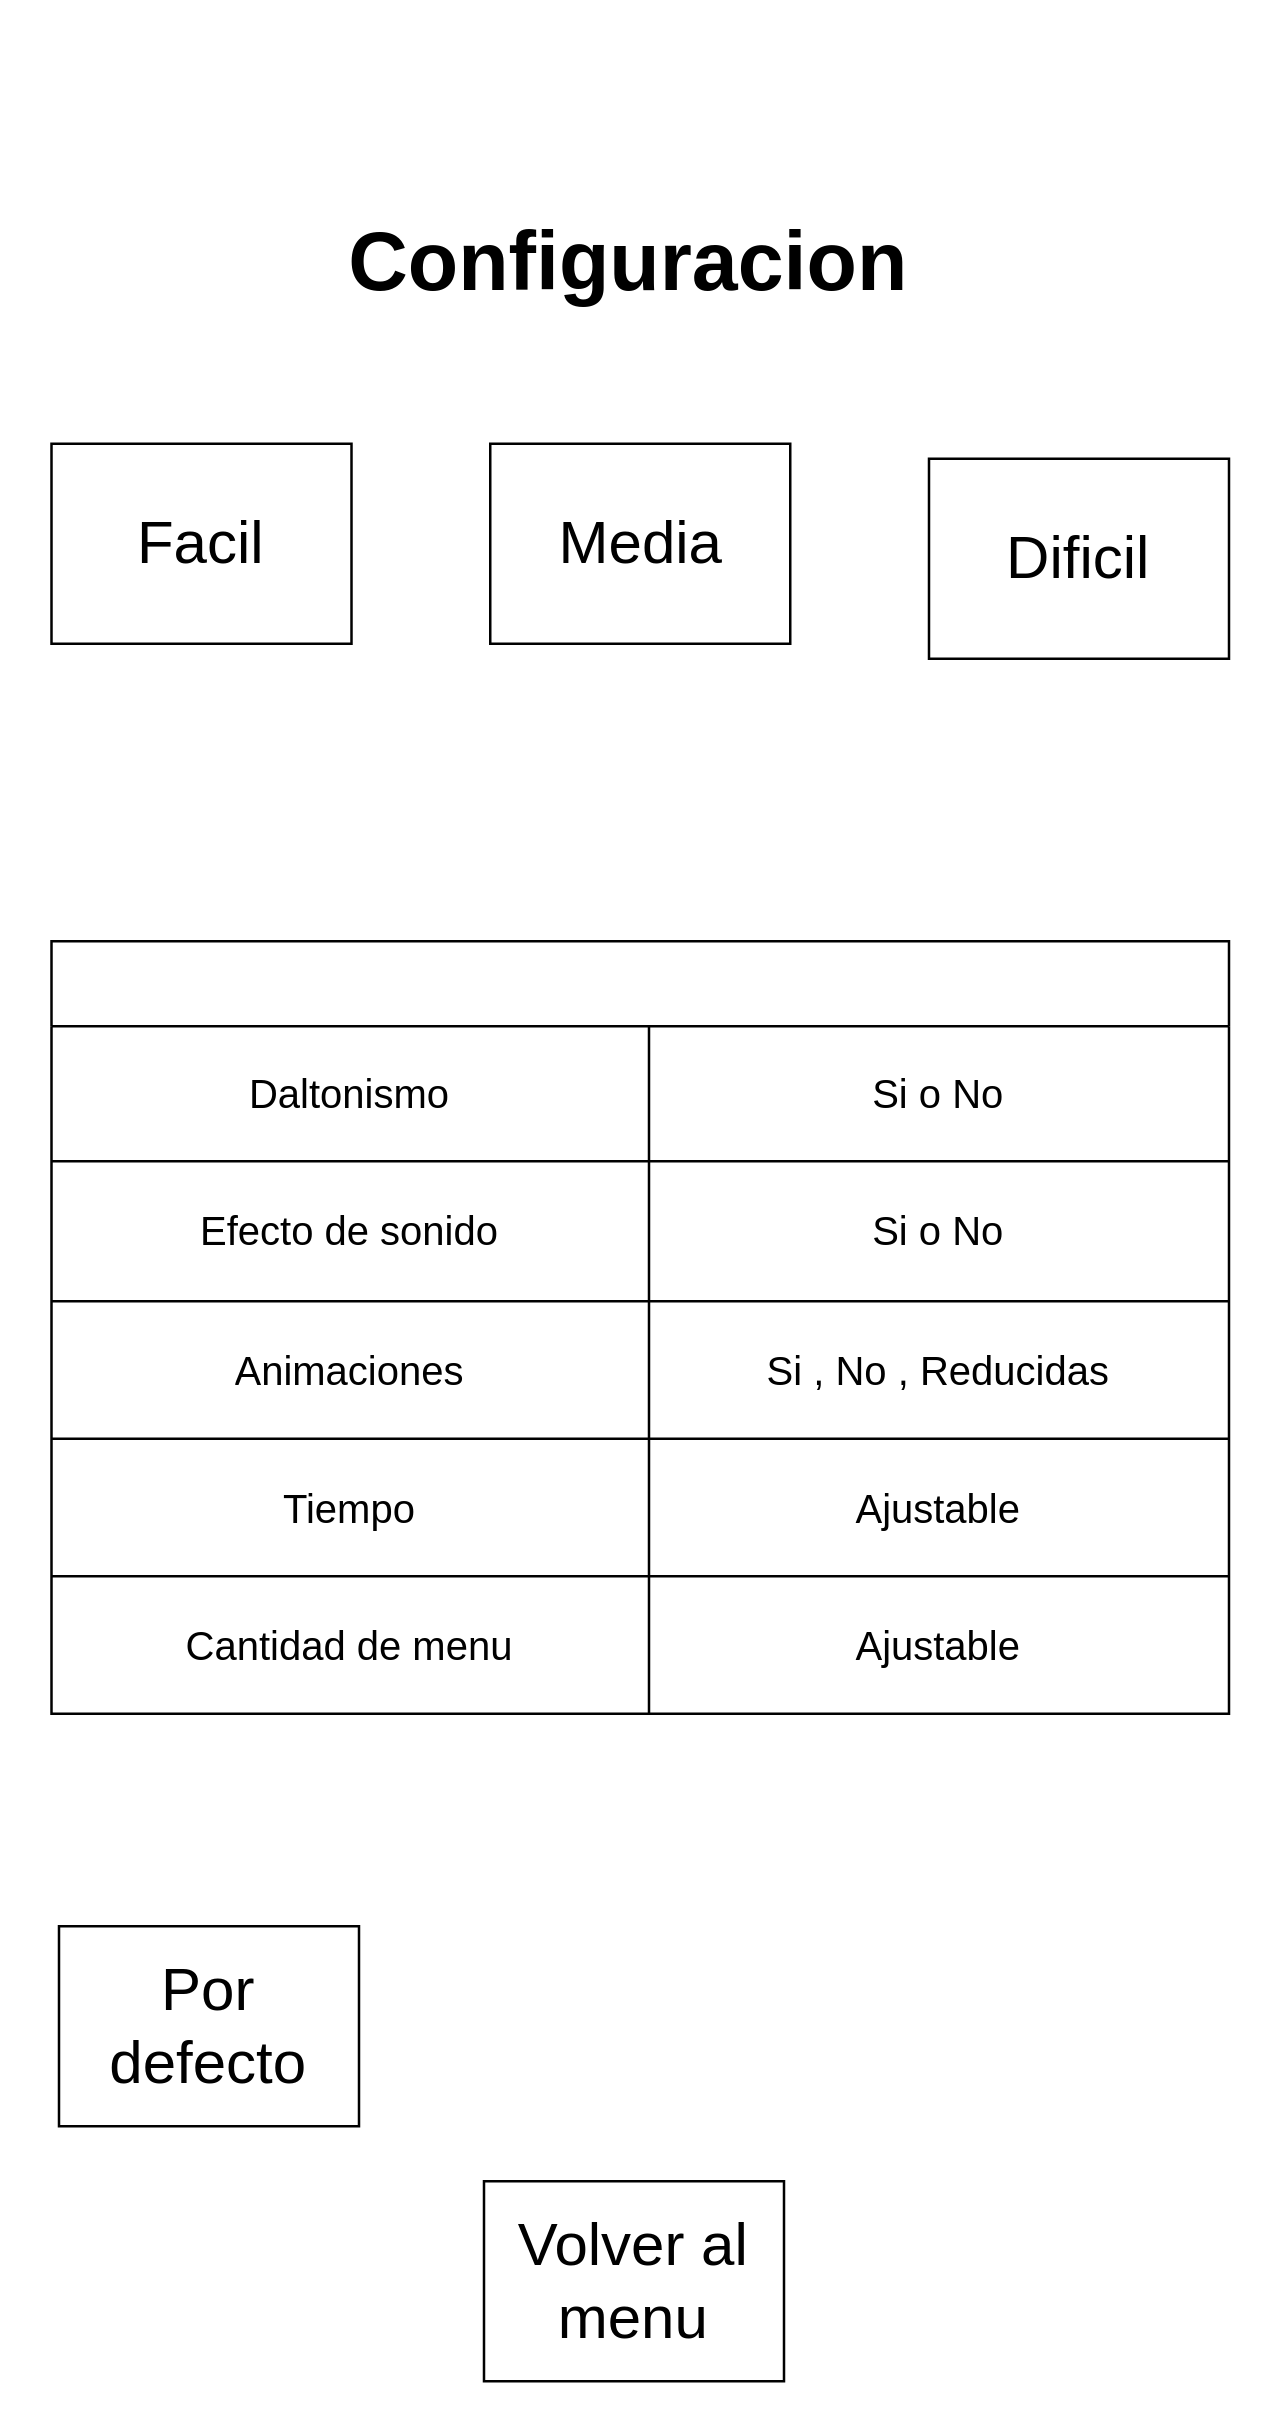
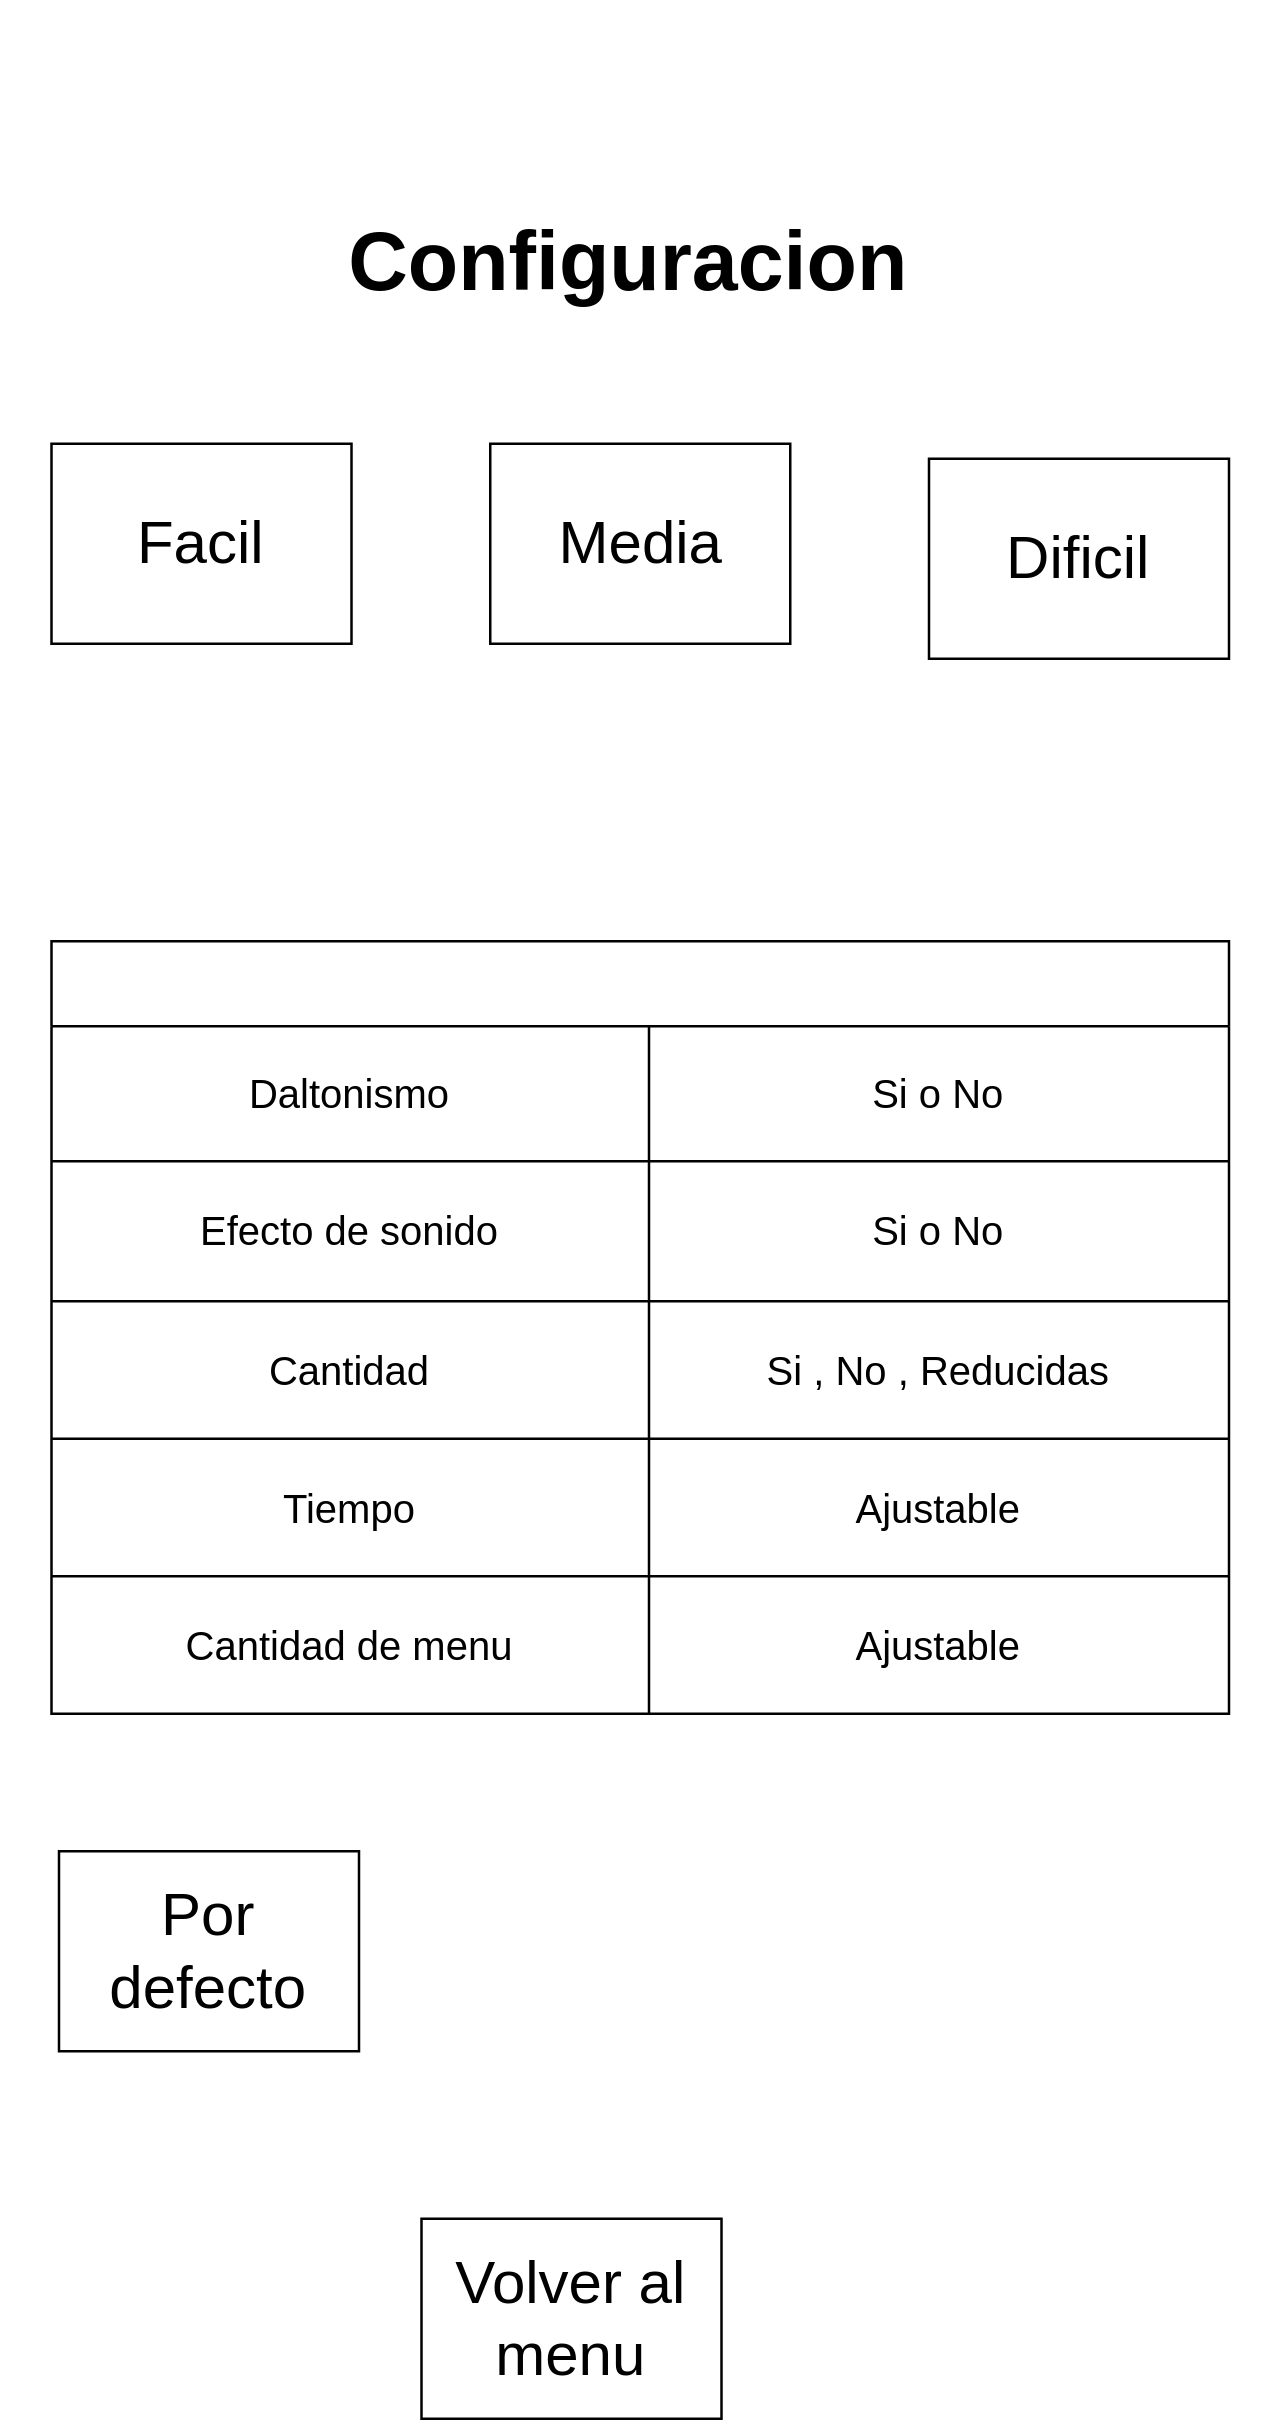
node "Animaciones": label "Animaciones" -> "Cantidad"
node "Por defecto": moved (209, 2026) -> (209, 1951)
node "Volver al menu": moved (634, 2281) -> (571, 2319)
